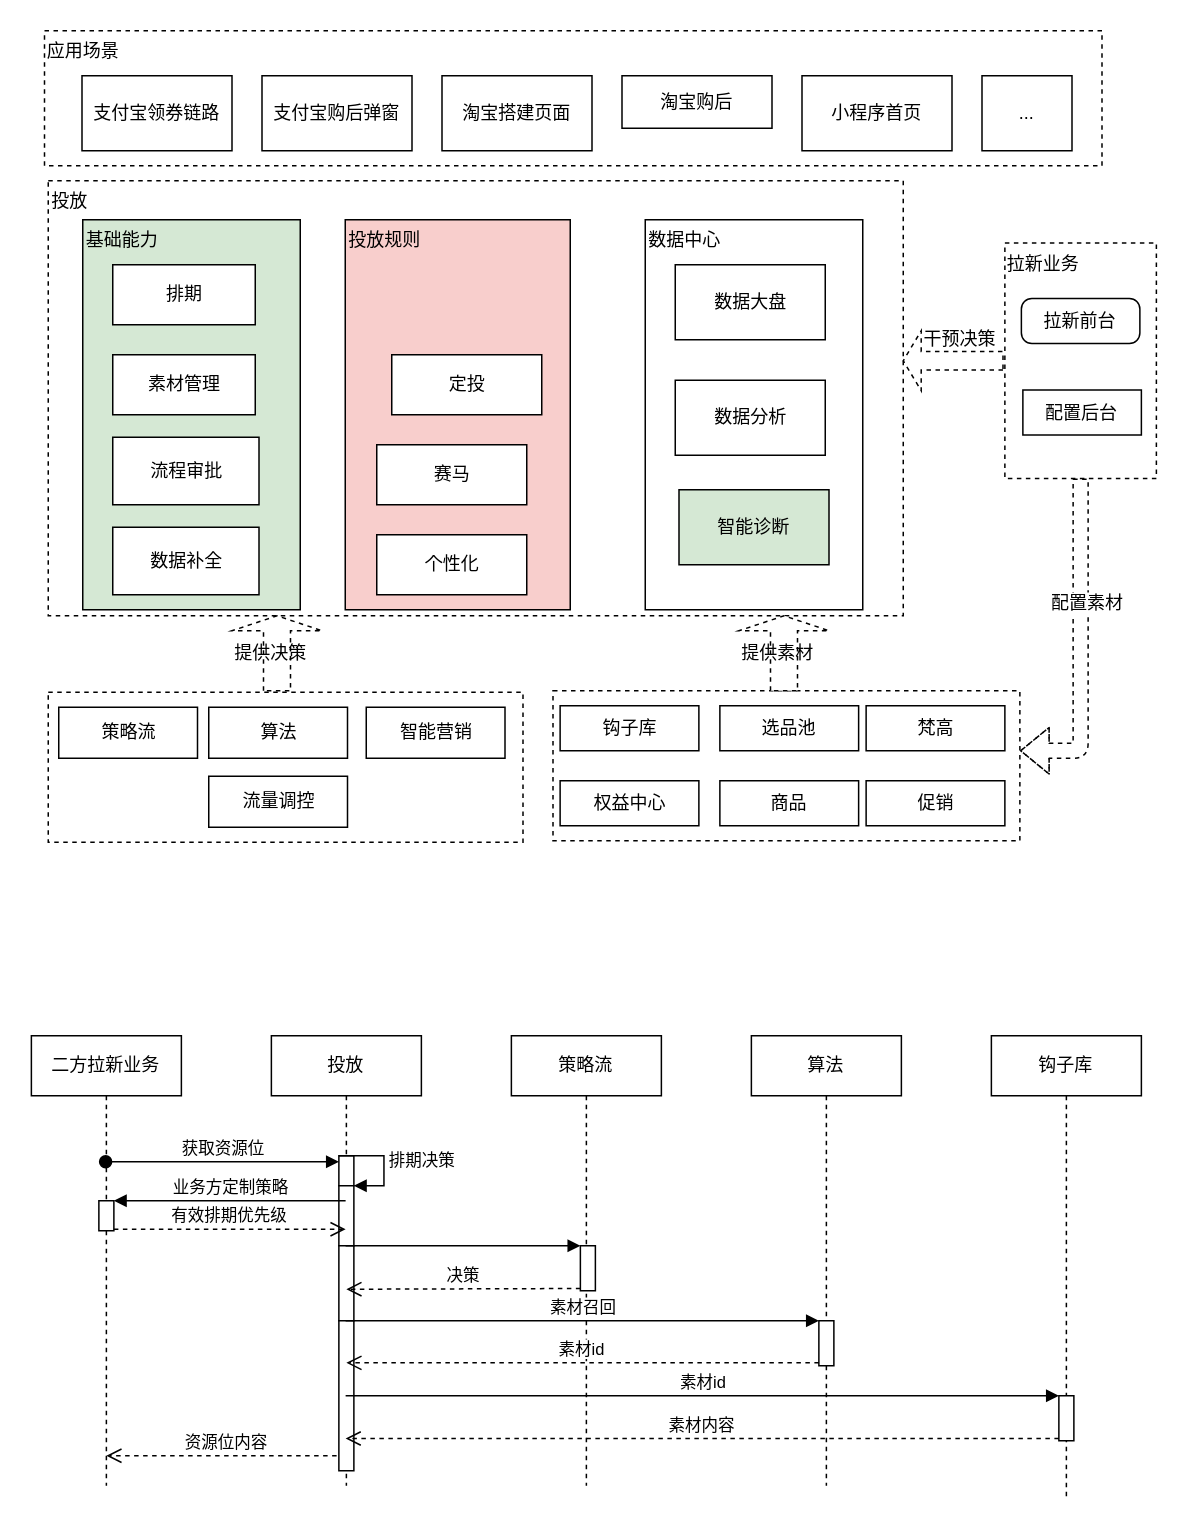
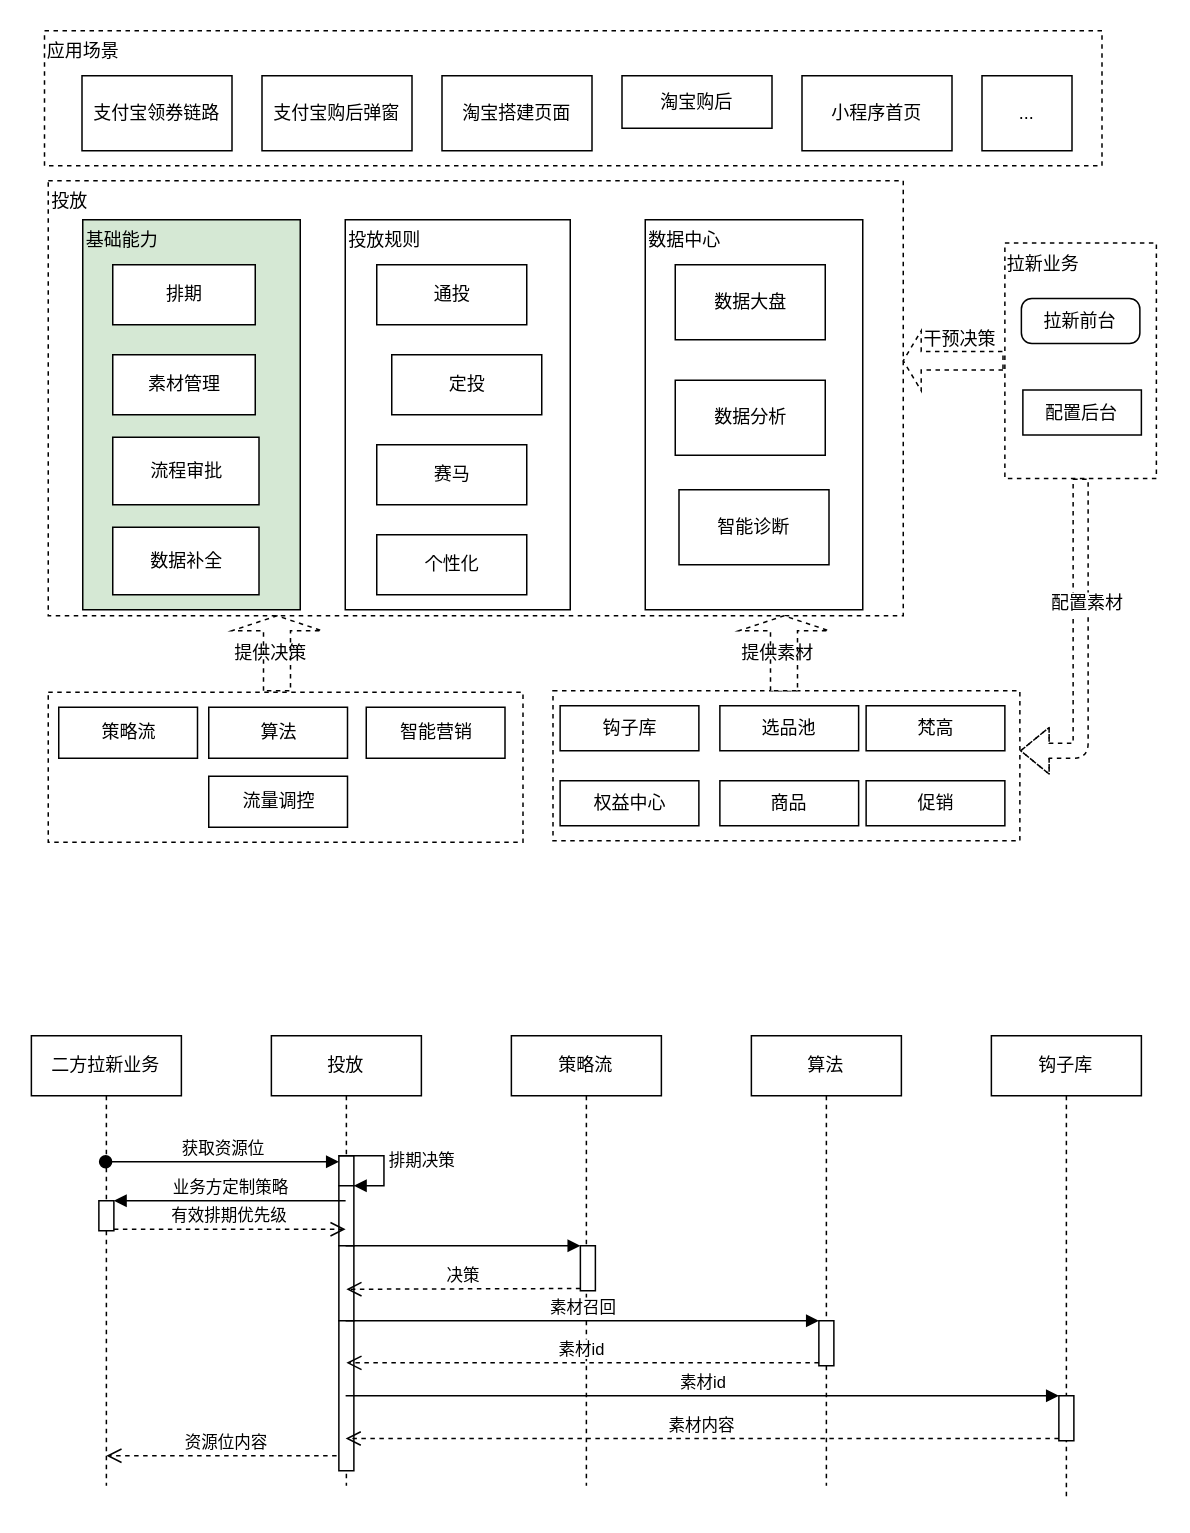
node "投放规则": fillcolor #f8cecc -> #ffffff
node "通投": added
node "智能诊断": fillcolor #d5e8d4 -> #ffffff
